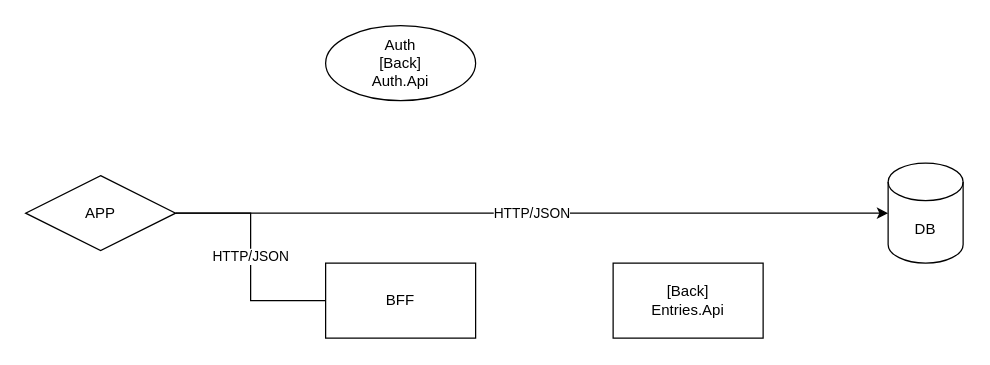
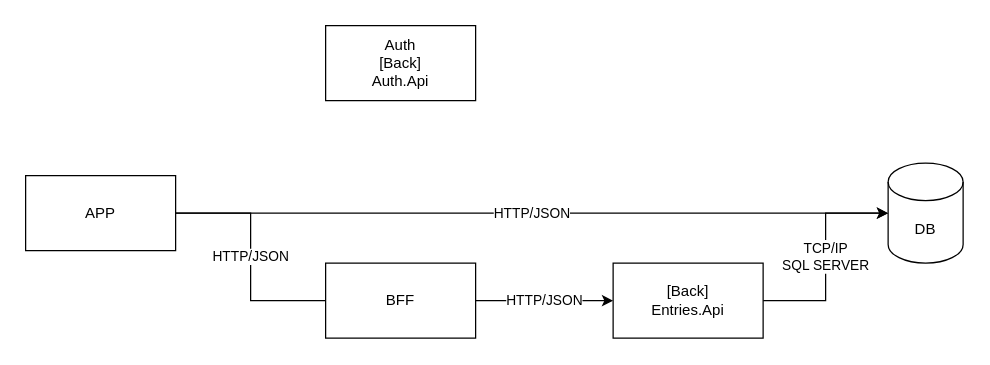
node "Auth [Back] Auth.Api": shape ellipse -> rectangle
node "APP": shape diamond -> rectangle
edge "BFF" -> "[Back] Entries.Api": added, label "HTTP/JSON"
edge "[Back] Entries.Api" -> "DB": added, label "TCP/IP SQL SERVER"
